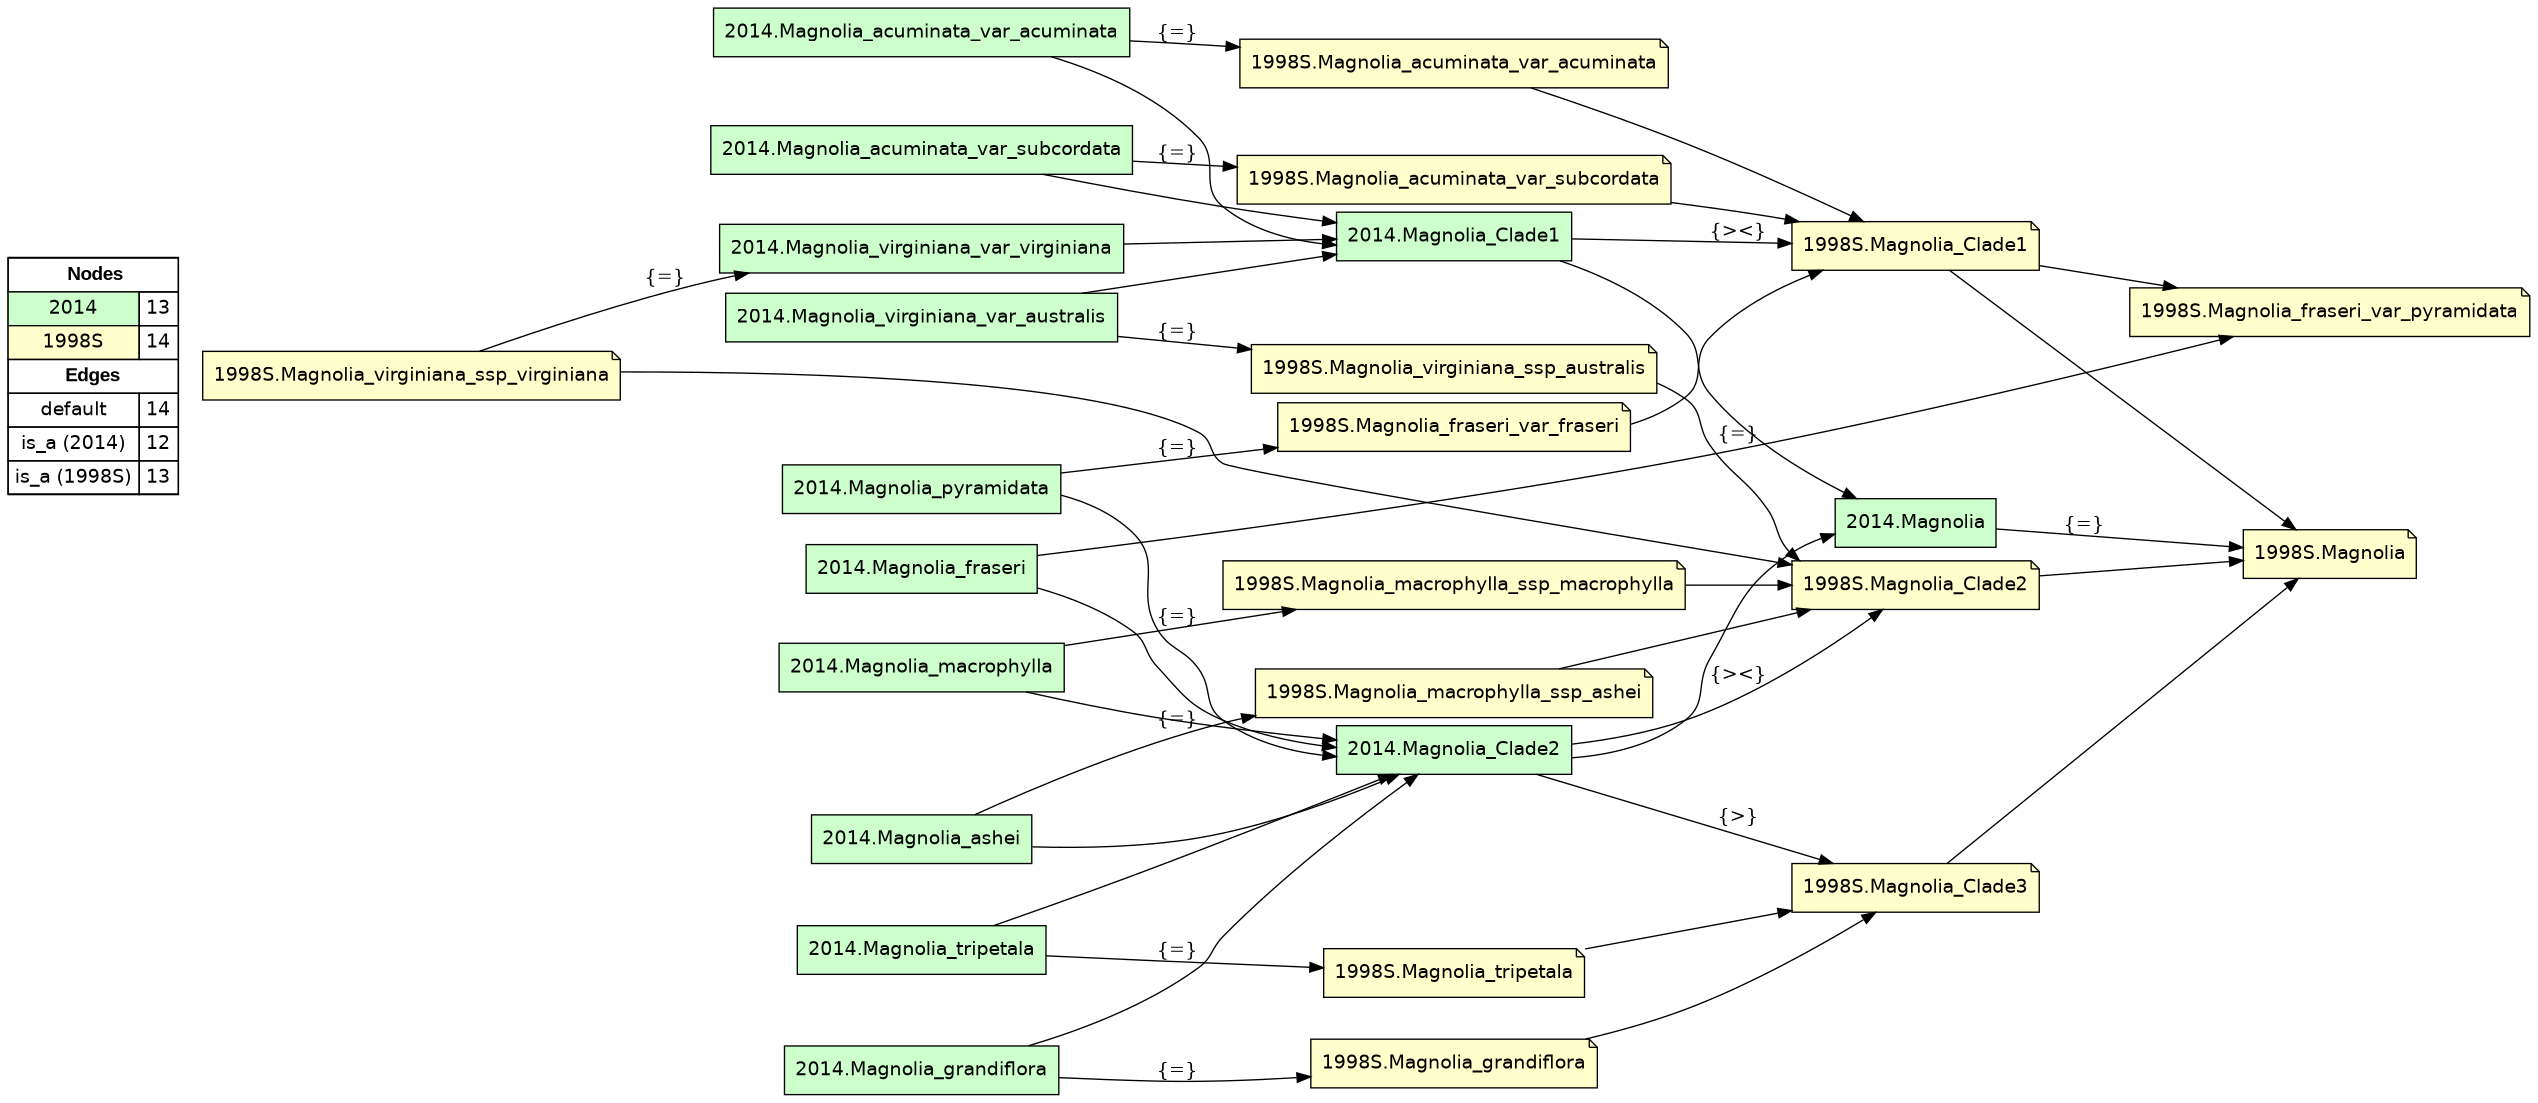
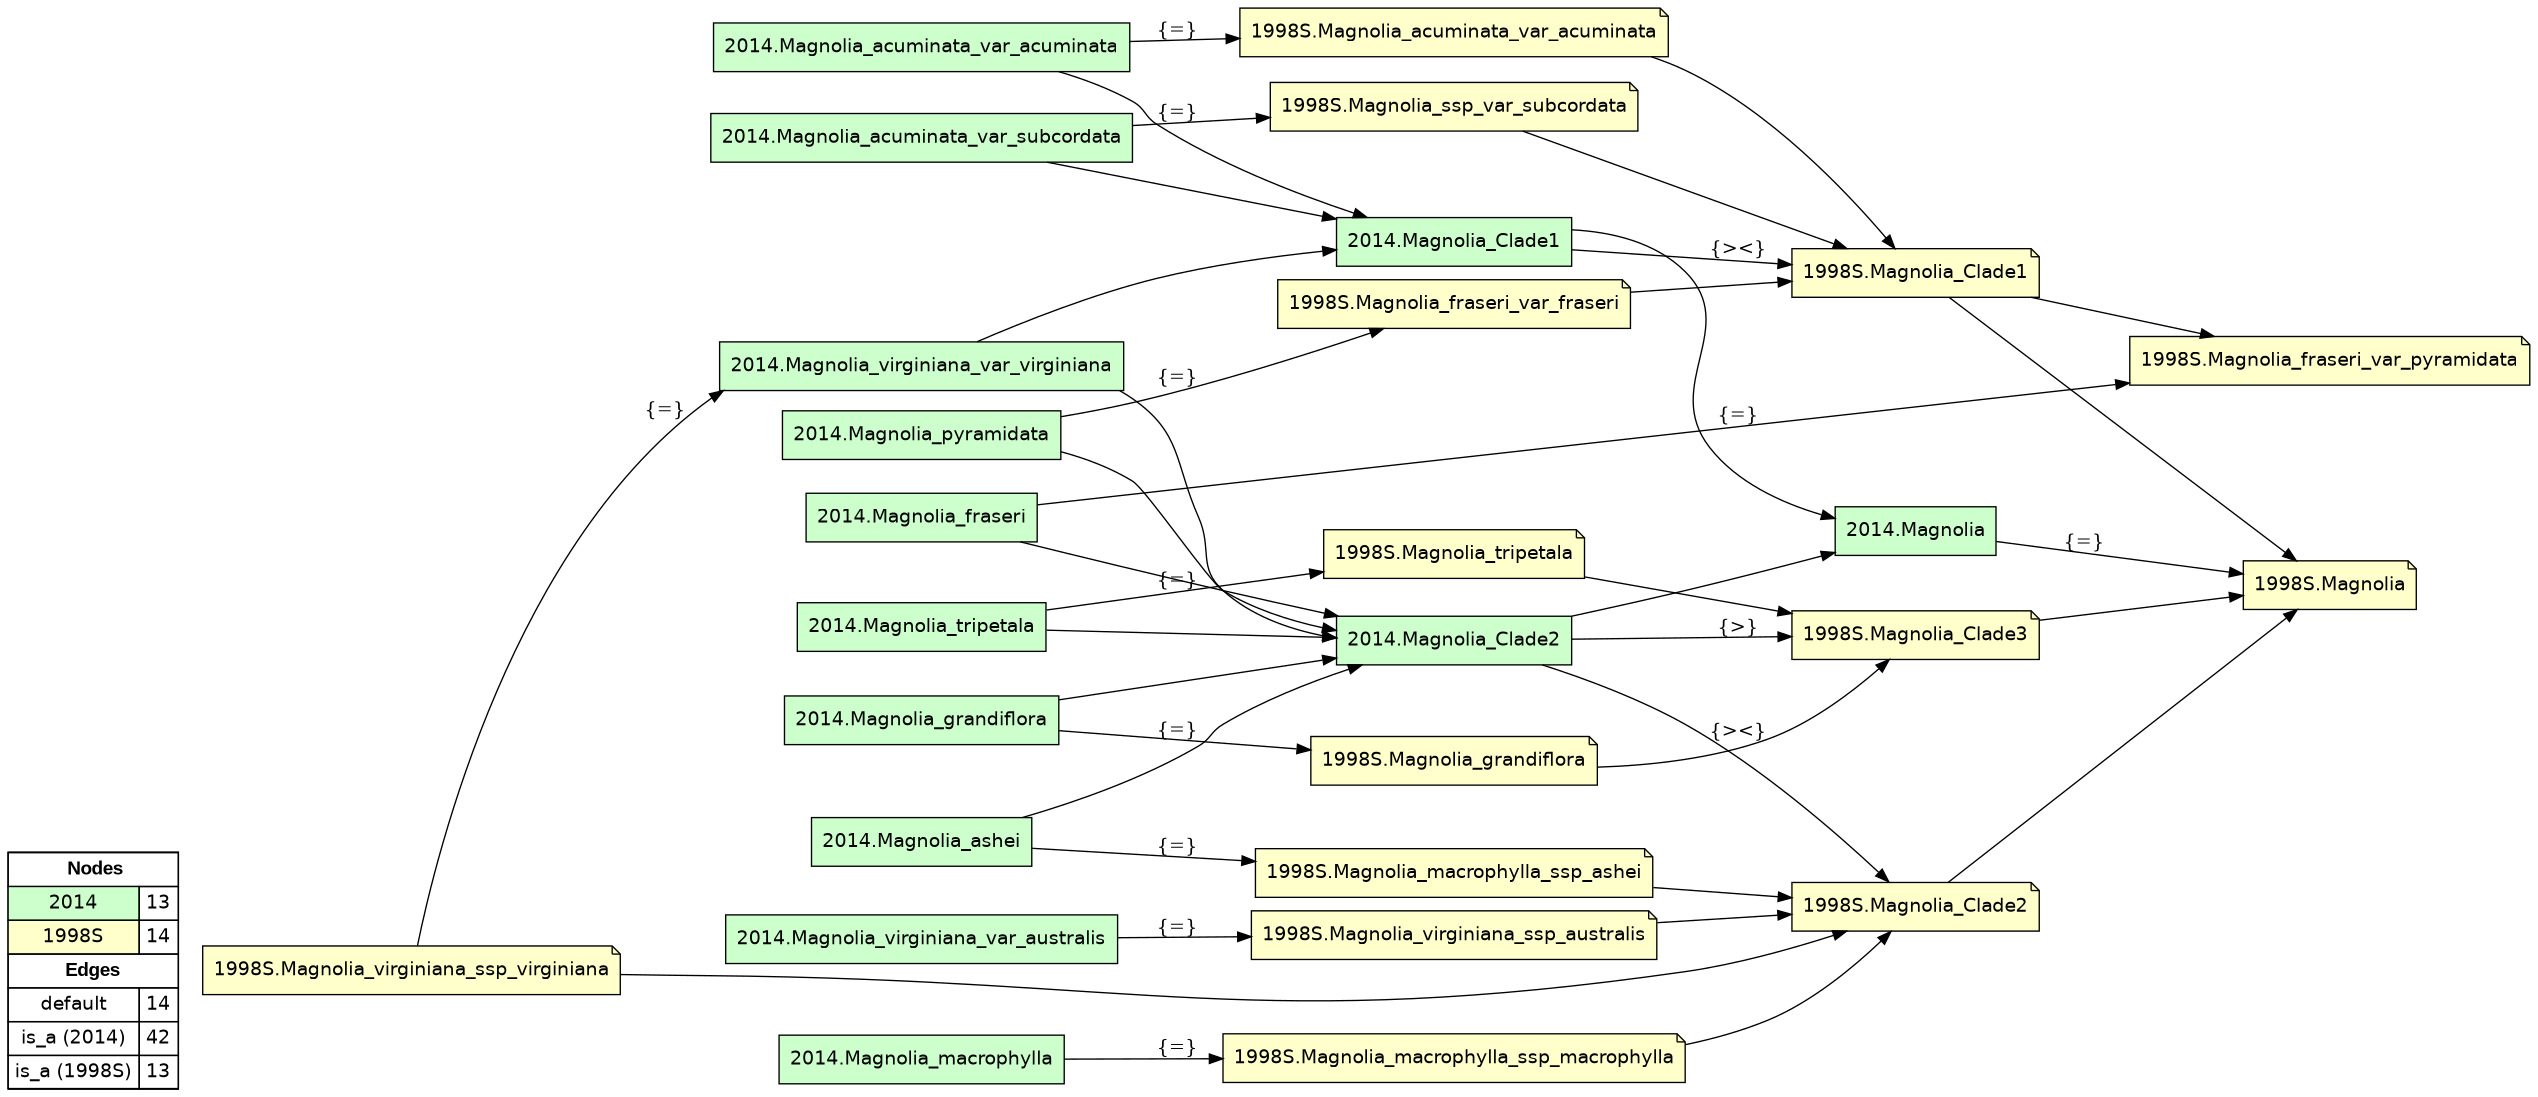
node "1998S.Magnolia_acuminata_var_subcordata": label "1998S.Magnolia_acuminata_var_subcordata" -> "1998S.Magnolia_ssp_var_subcordata"
edge "2014.Magnolia_virginiana_var_australis" -> "2014.Magnolia_Clade1": removed
node "Nodes": text "12" -> "42"
edge "2014.Magnolia_macrophylla" -> "2014.Magnolia_Clade2": now "2014.Magnolia_virginiana_var_virginiana" -> "2014.Magnolia_Clade2"
